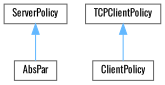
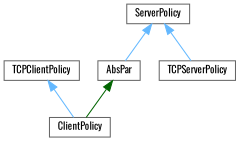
node "TCPServerPolicy": added
edge "ClientPolicy" -> "AbsPar": added
